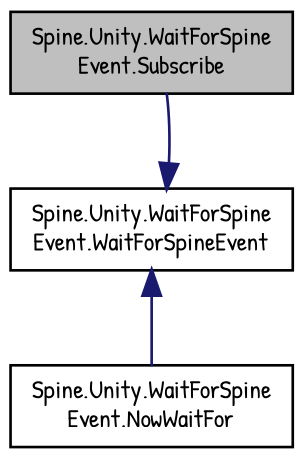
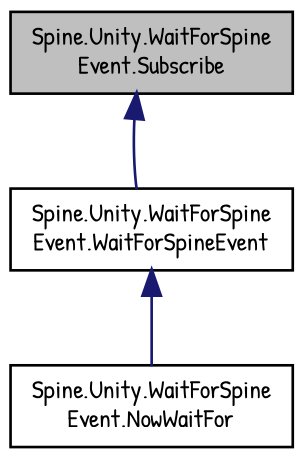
edge "Spine.Unity.WaitForSpine Event.Subscribe" -> "Spine.Unity.WaitForSpine Event.WaitForSpineEvent": reversed
